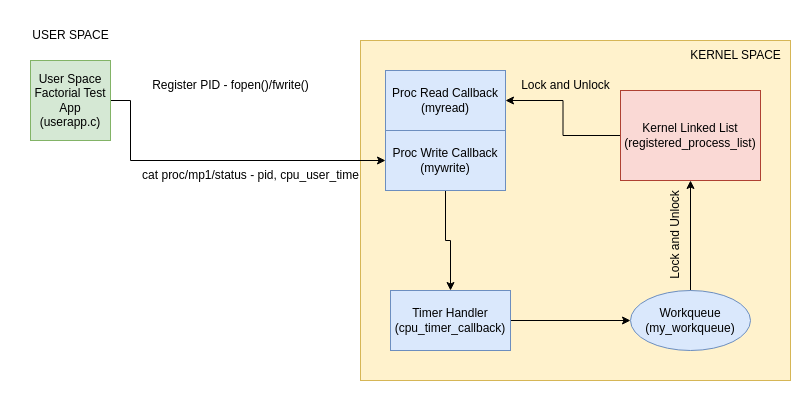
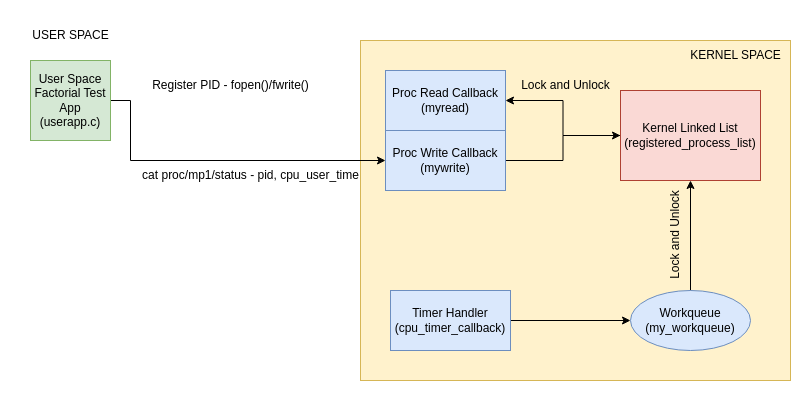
edge "Proc Write Callback (mywrite)" -> "Timer Handler (cpu_timer_callback)": now "Proc Write Callback (mywrite)" -> "Kernel Linked List (registered_process_list)"
